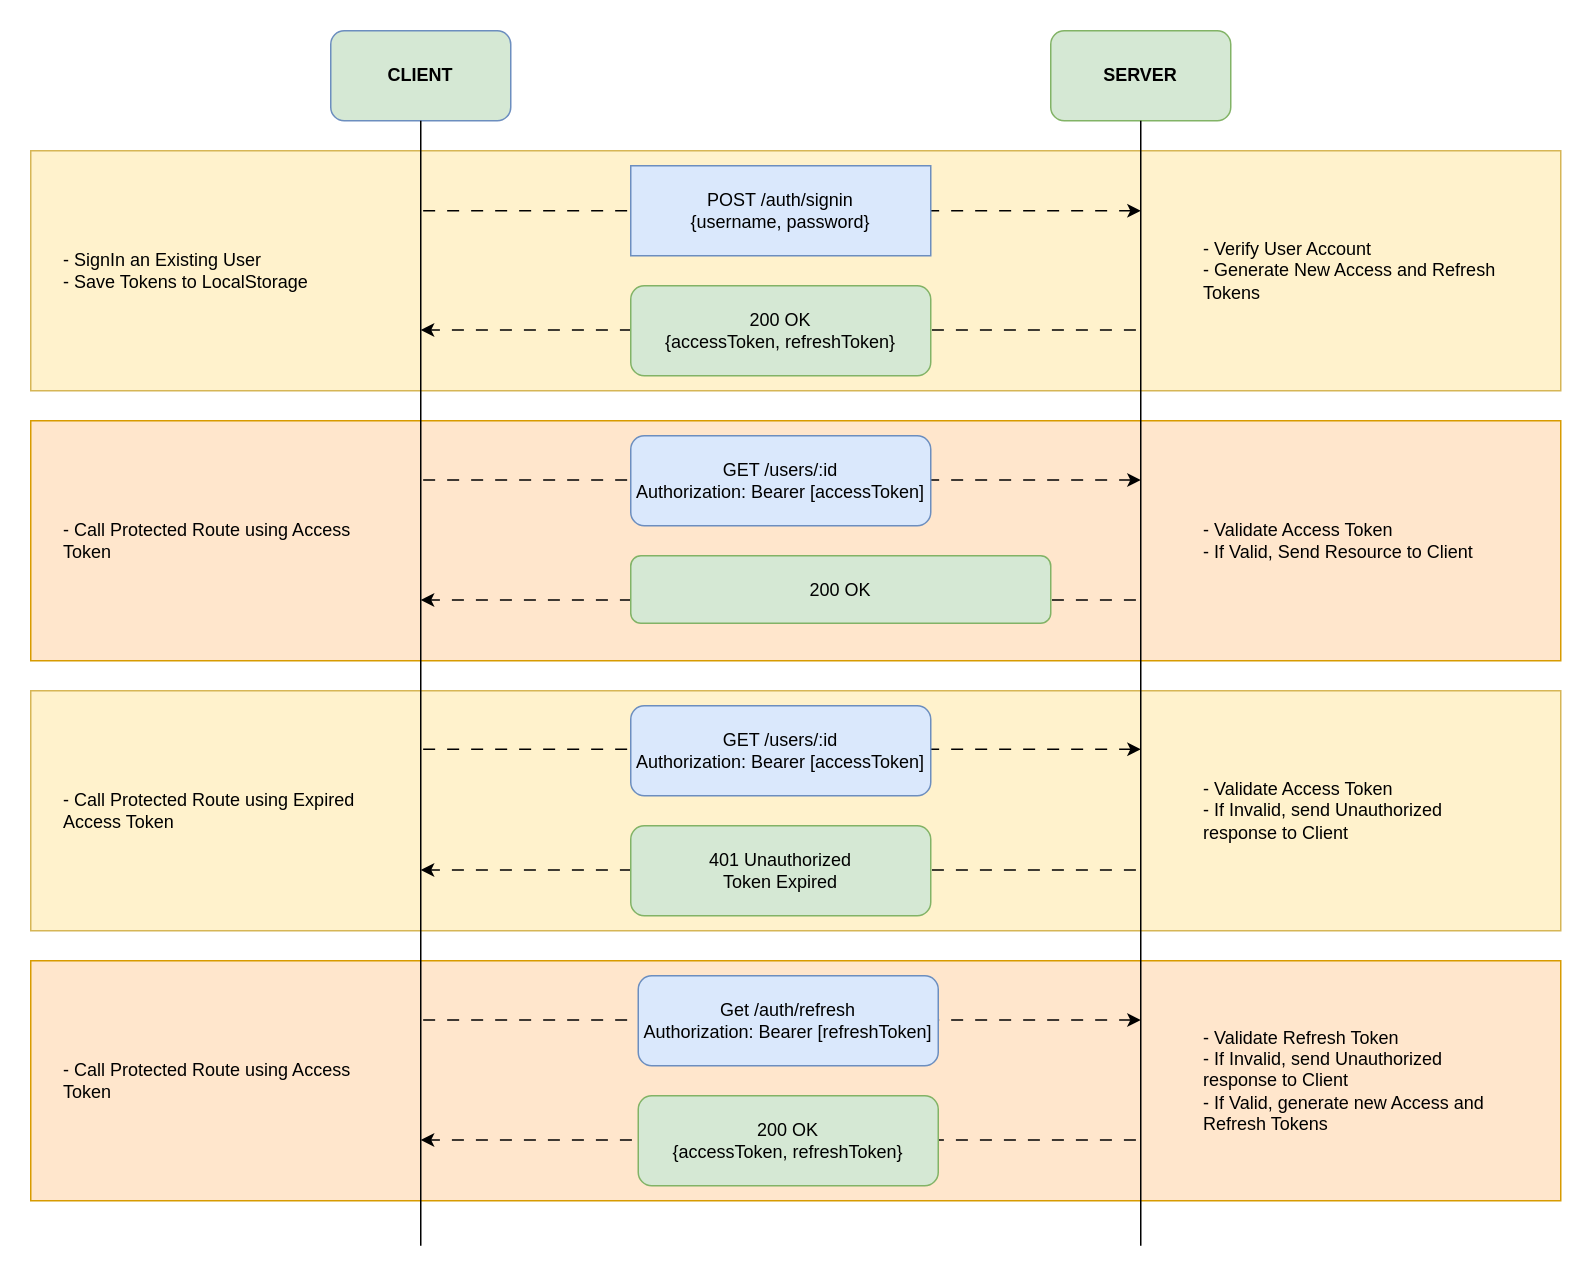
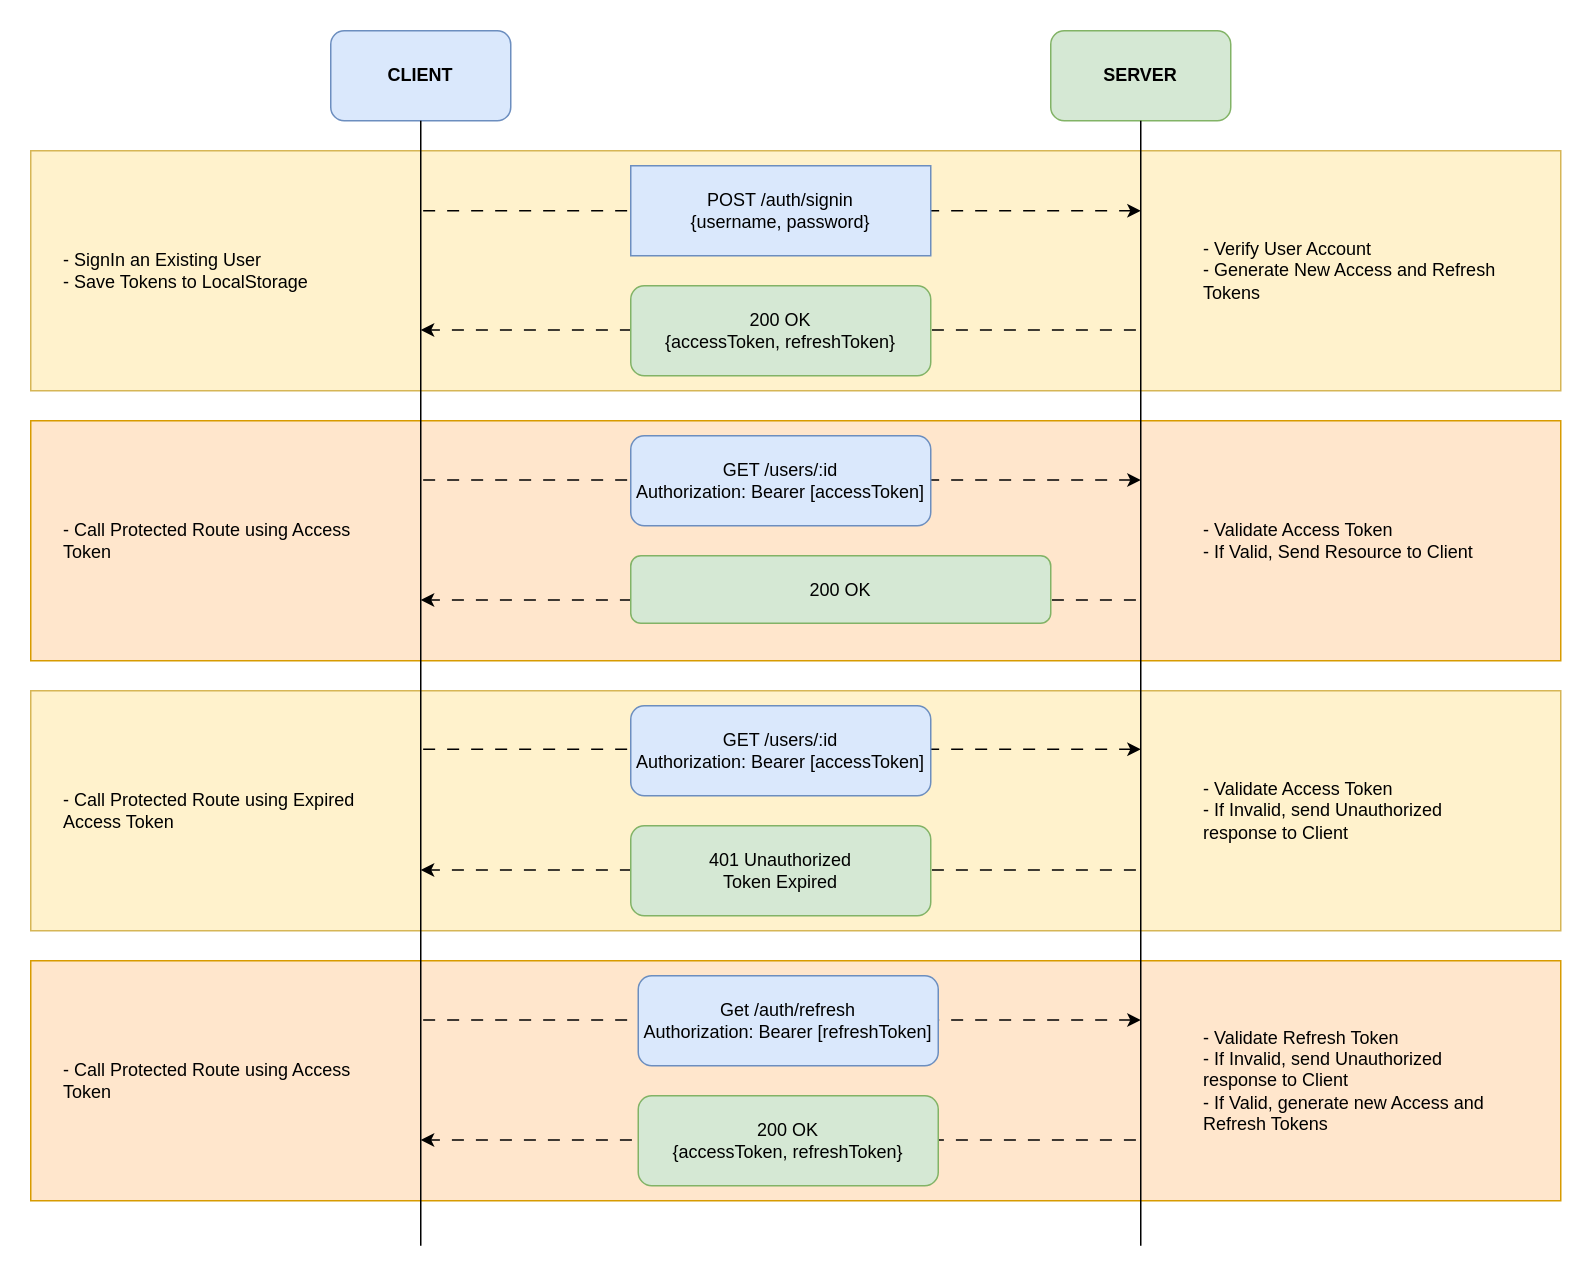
node "CLIENT": fillcolor #d5e8d4 -> #dae8fc
